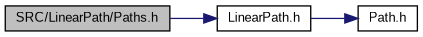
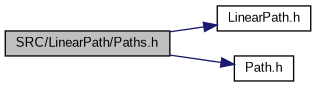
edge "LinearPath.h" -> "Path.h": now "SRC/LinearPath/Paths.h" -> "Path.h"
